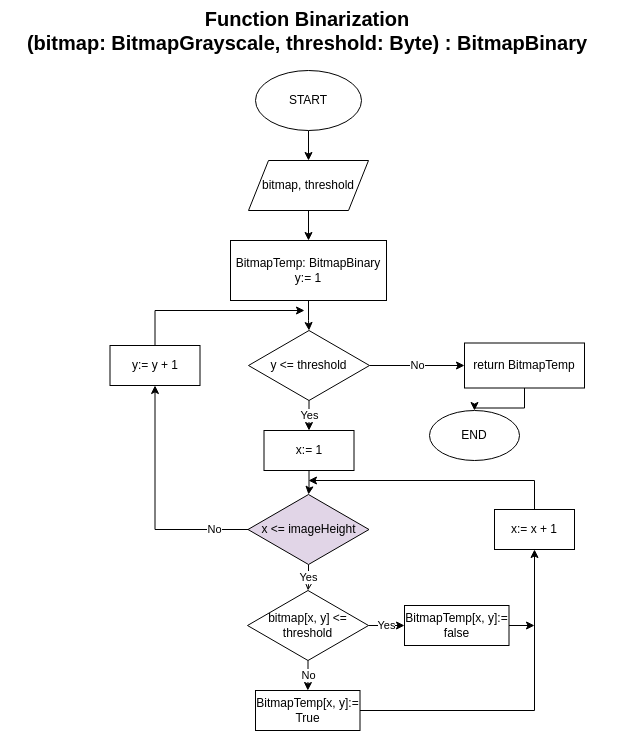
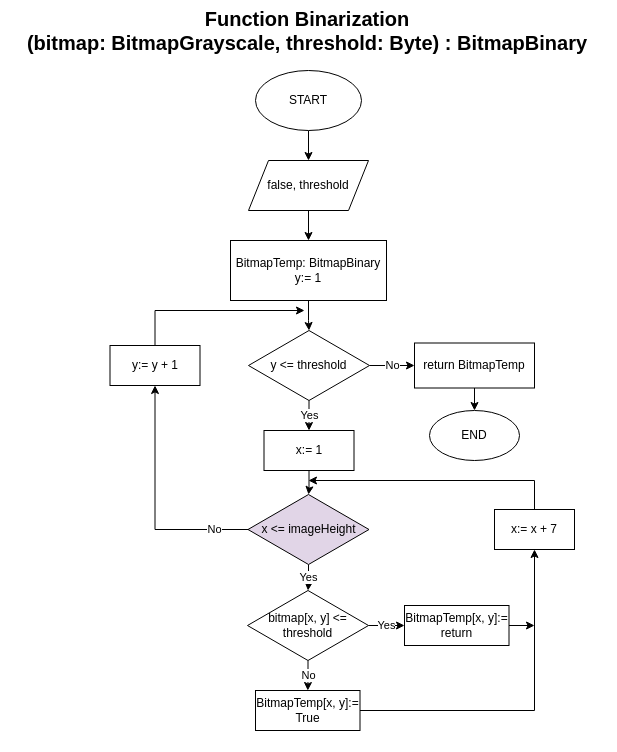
node "bitmap, threshold": label "bitmap, threshold" -> "false, threshold"
node "return BitmapTemp": moved (525, 366) -> (475, 366)
node "x:= x + 1": label "x:= x + 1" -> "x:= x + 7"
edge "x <= imageHeight" -> "bitmap[x, y] <= threshold": arrowhead open -> classic
node "BitmapTemp[x, y]:= false": label "BitmapTemp[x, y]:= false" -> "BitmapTemp[x, y]:= return"
